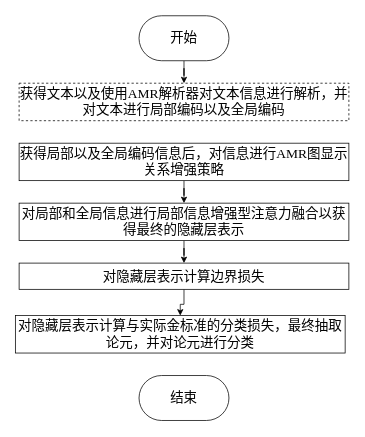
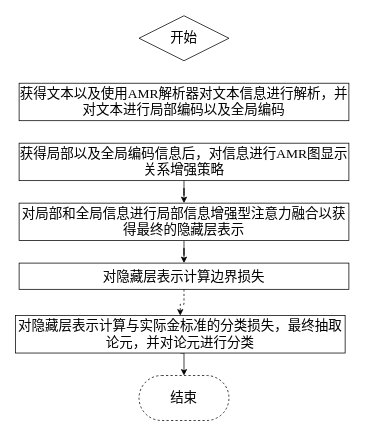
node "开始": shape rounded rectangle -> diamond
edge "开始" -> "获得文本以及使用AMR解析器对文本信息进行解析，并对文本进行局部编码以及全局编码": removed
node "获得文本以及使用AMR解析器对文本信息进行解析，并对文本进行局部编码以及全局编码": style dashed -> solid
edge "对隐藏层表示计算边界损失" -> "对隐藏层表示计算与实际金标准的分类损失，最终抽取论元，并对论元进行分类": style solid -> dashed
edge "对隐藏层表示计算与实际金标准的分类损失，最终抽取论元，并对论元进行分类" -> "结束": added
node "结束": style solid -> dashed
